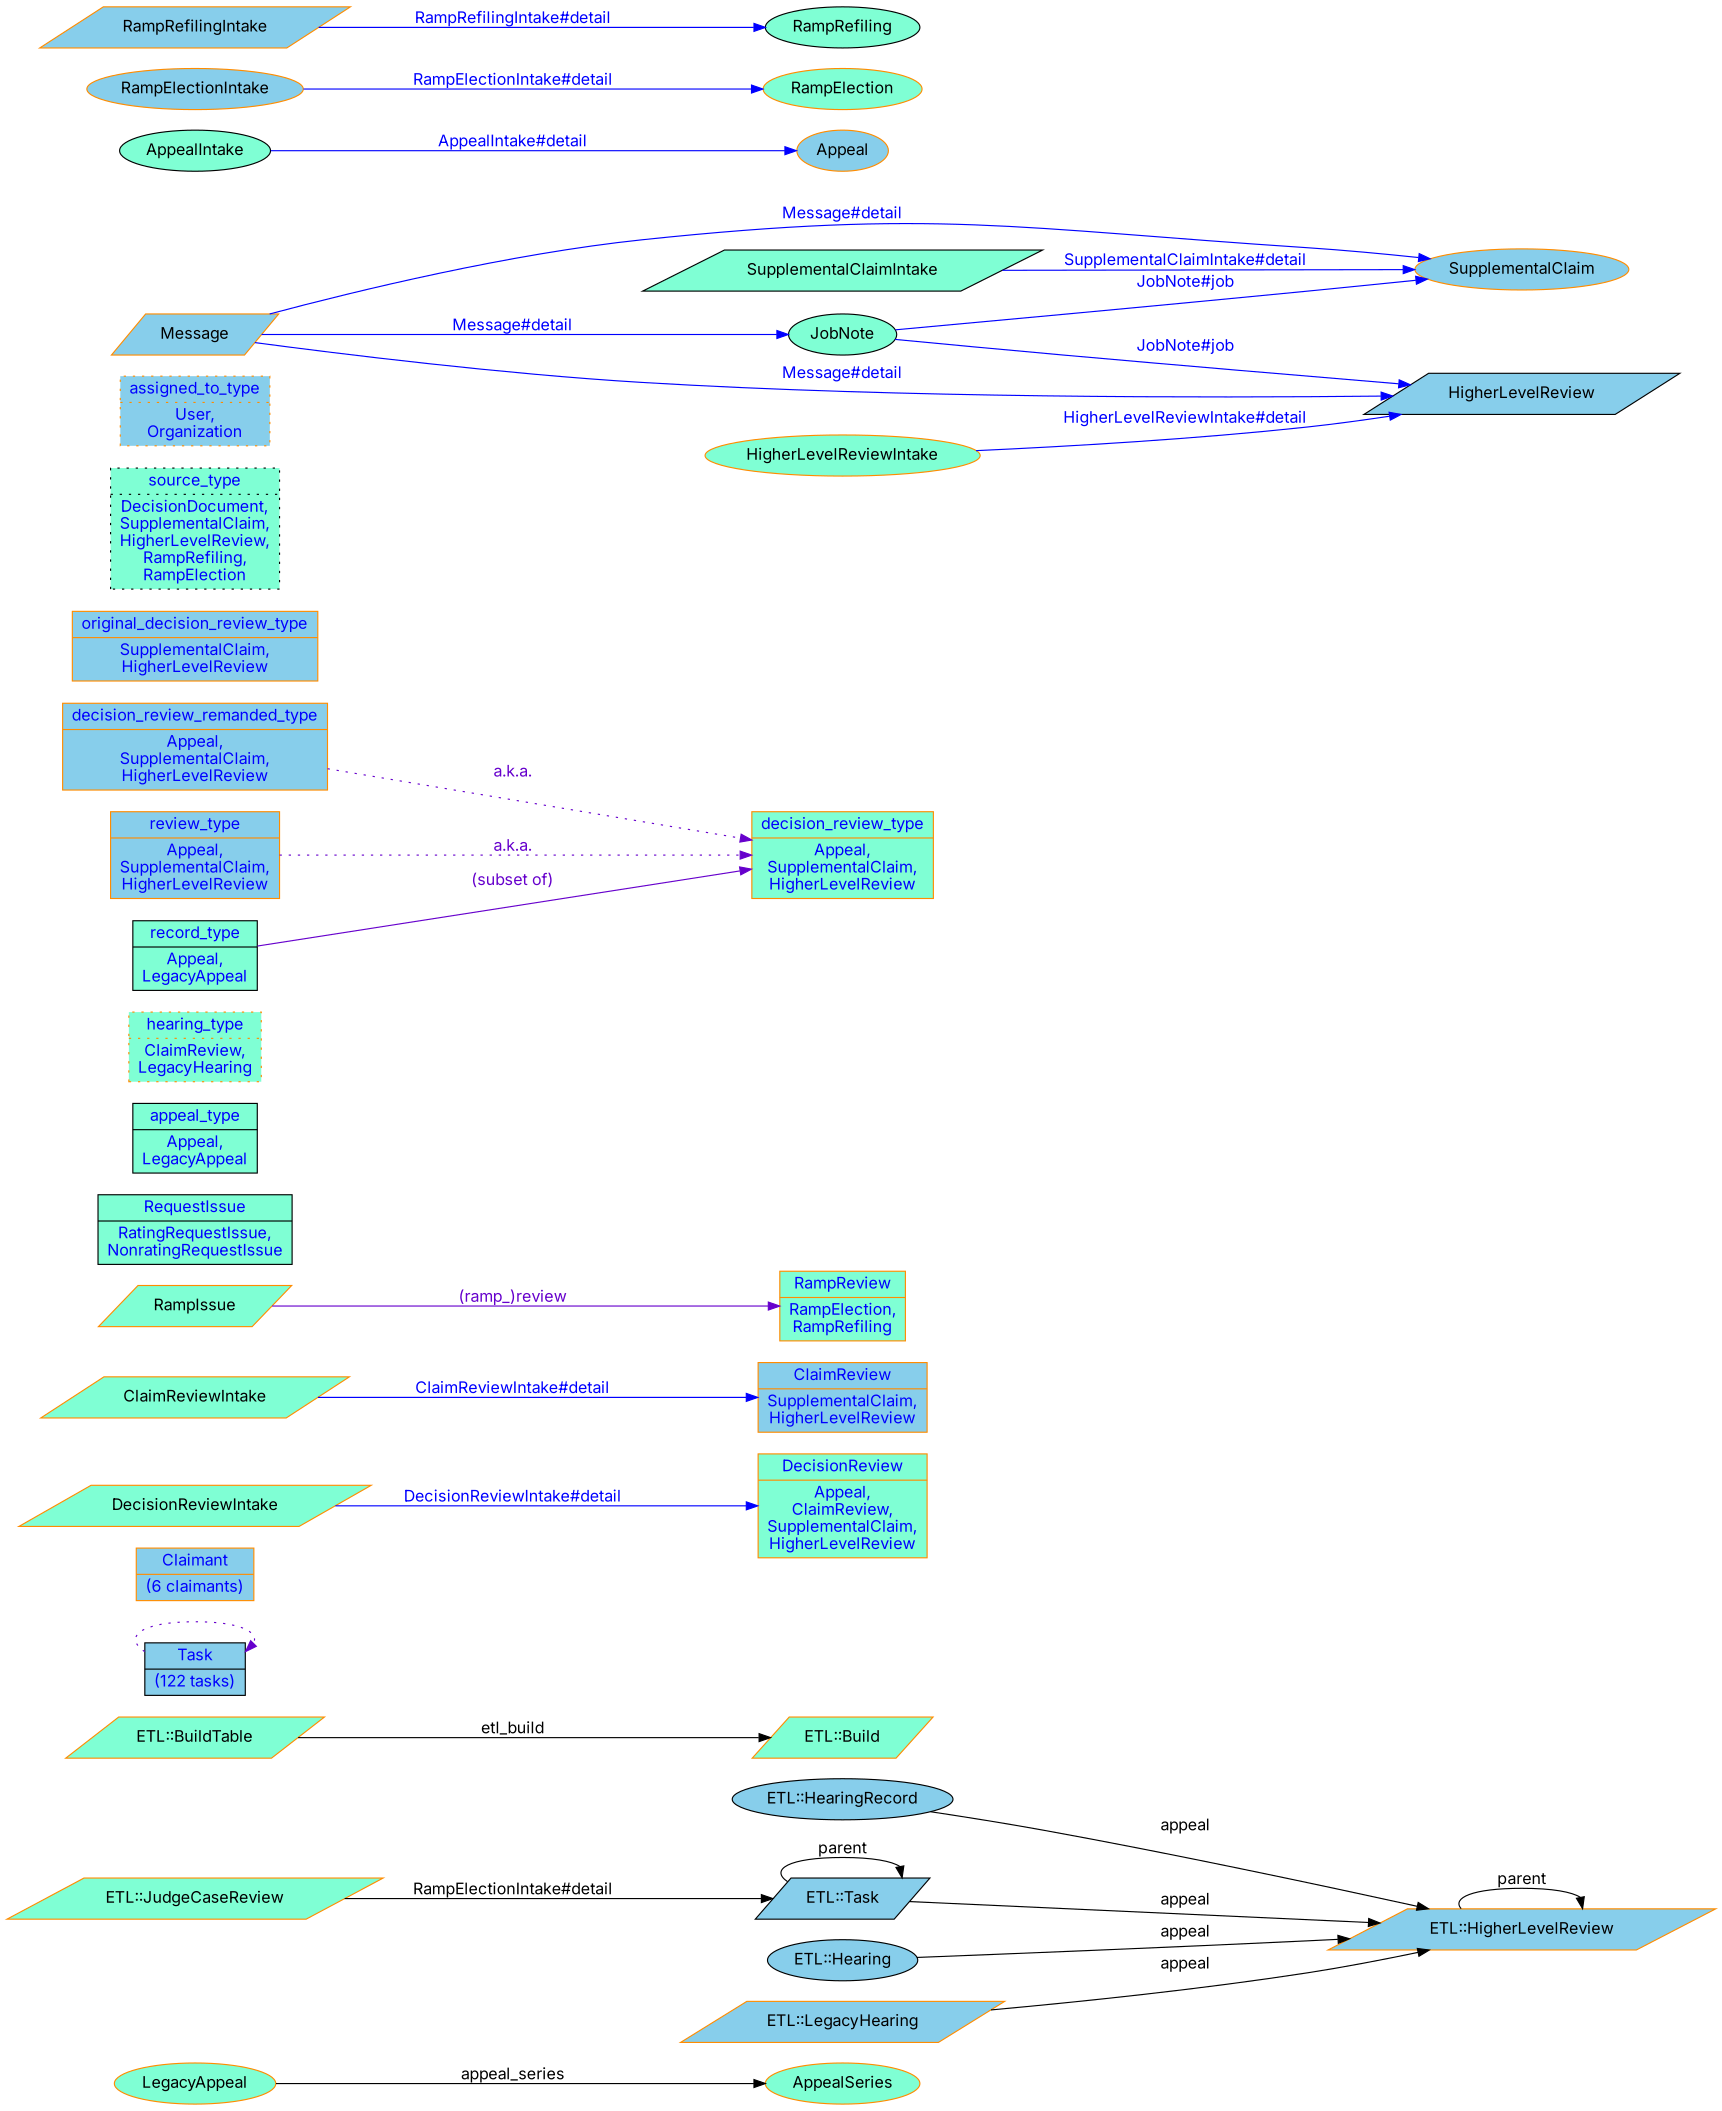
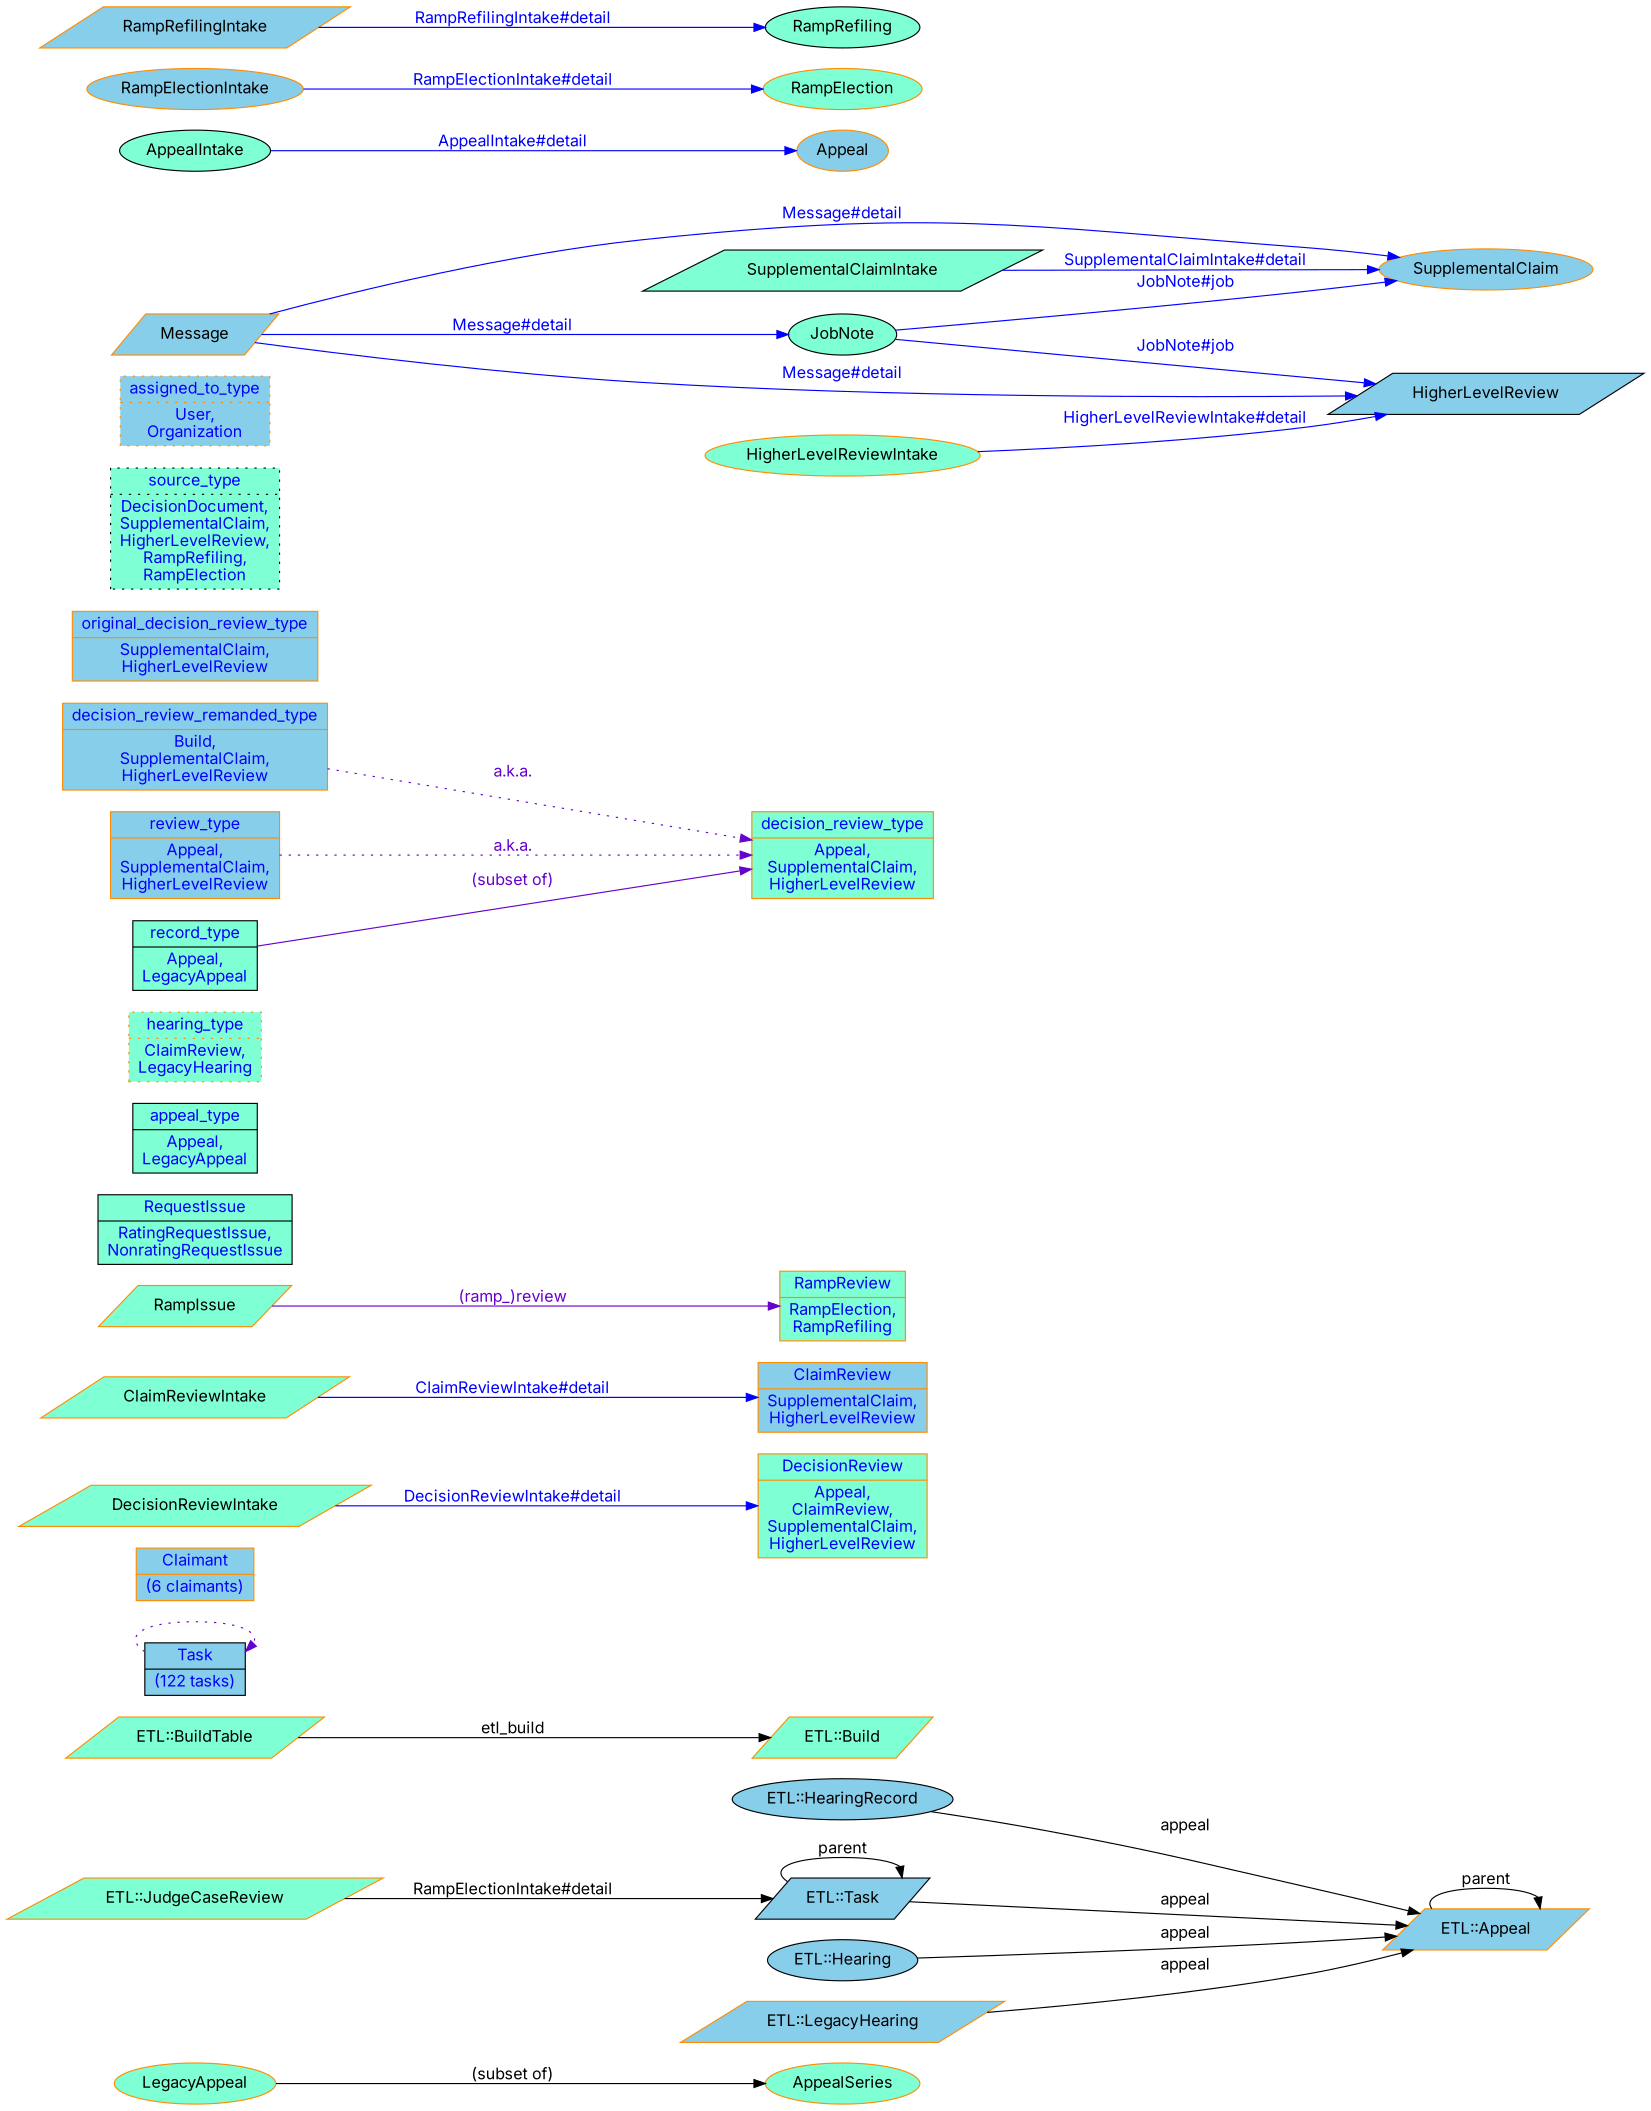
node "decision_review_remanded_type": text "Appeal," -> "Build,"
node "ETL::HigherLevelReview": label "ETL::HigherLevelReview" -> "ETL::Appeal"
edge "LegacyAppeal" -> "AppealSeries": label "appeal_series" -> "(subset of)"
